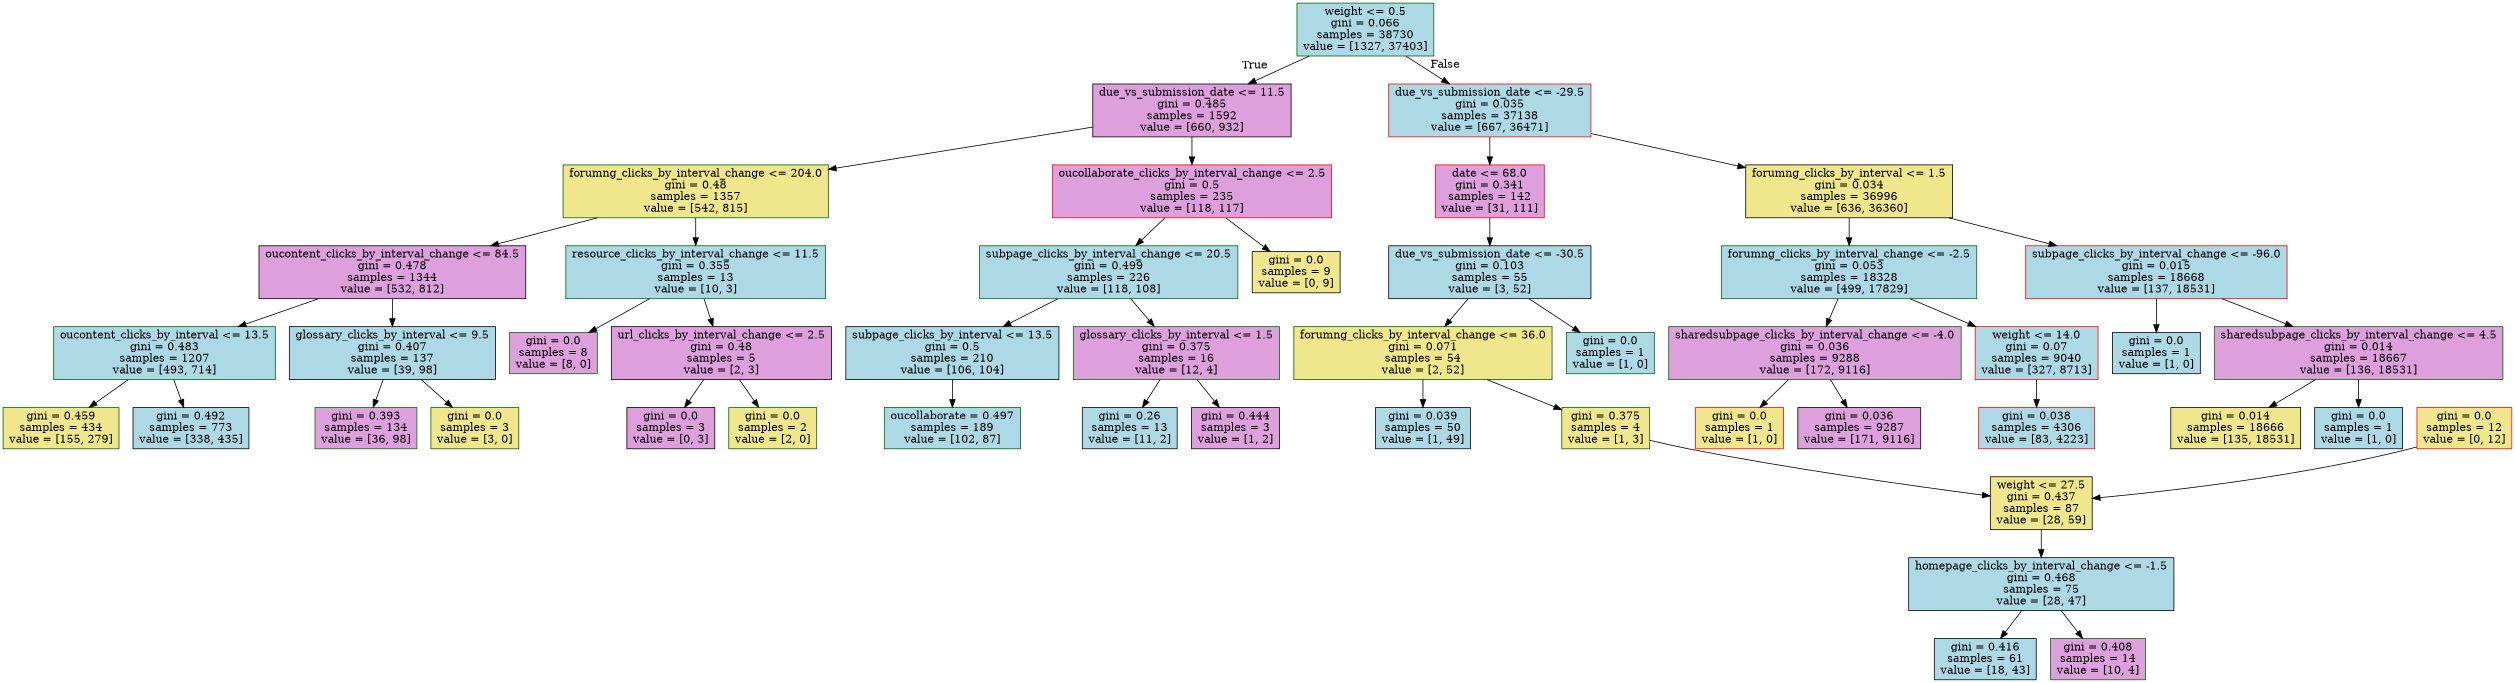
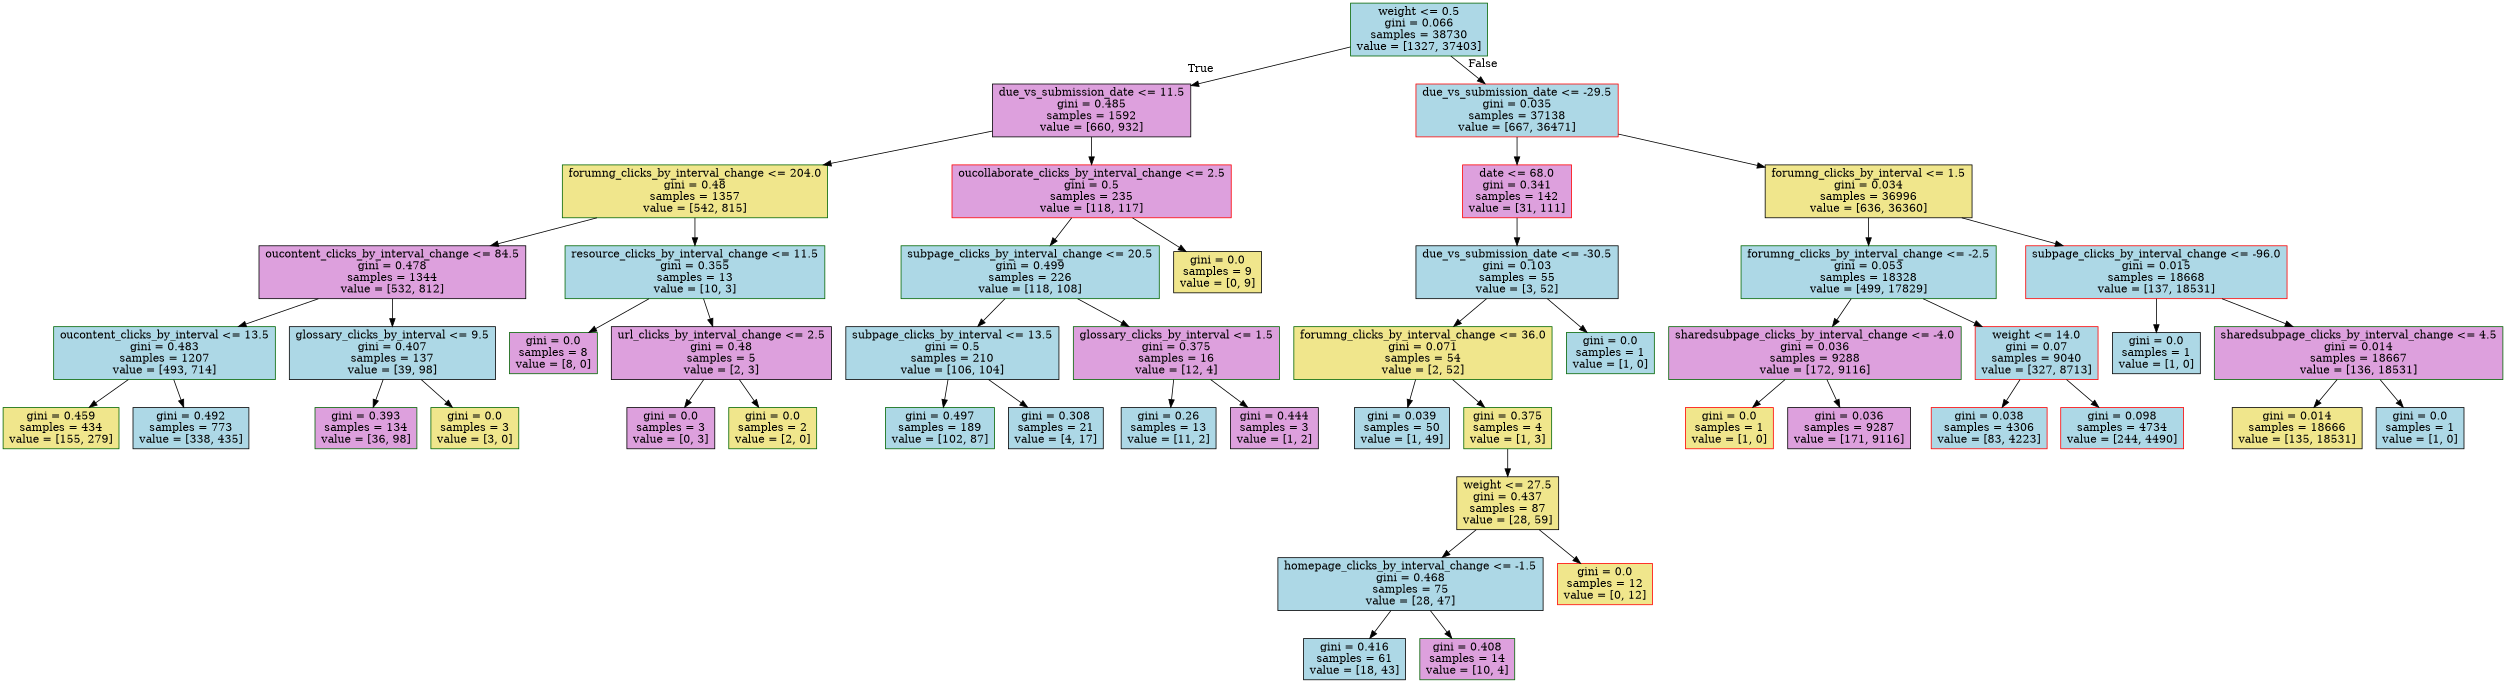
node "oucollaborate = 0.497 samples = 189 value = [102, 87]": label "oucollaborate = 0.497 samples = 189 value = [102, 87]" -> "gini = 0.497 samples = 189 value = [102, 87]"
node "gini = 0.308 samples = 21 value = [4, 17]": added
node "gini = 0.098 samples = 4734 value = [244, 4490]": added
edge "gini = 0.0 samples = 12 value = [0, 12]" -> "weight <= 27.5 gini = 0.437 samples = 87 value = [28, 59]": reversed
